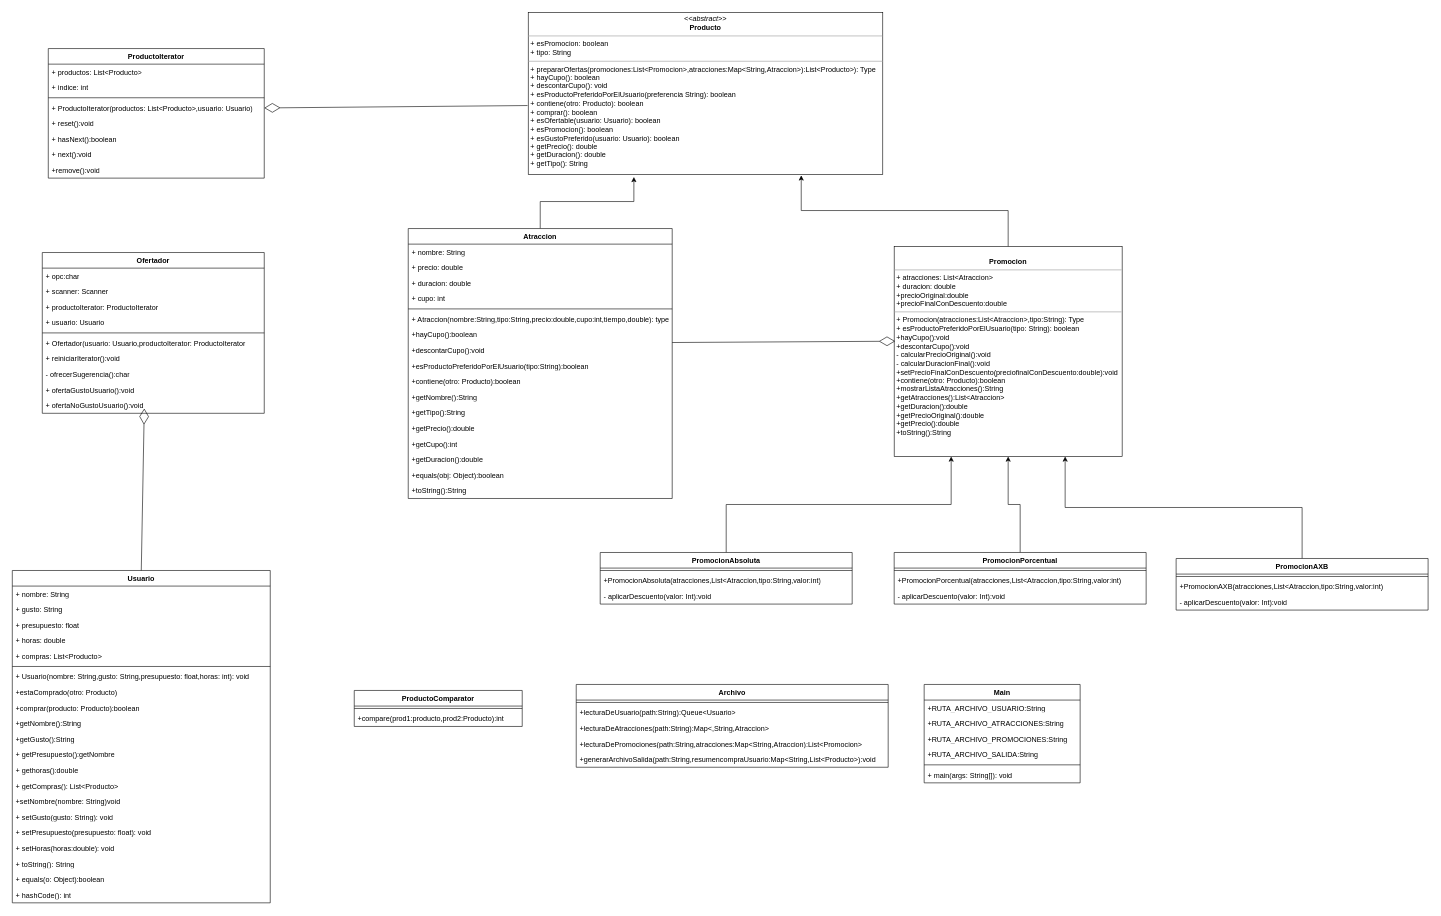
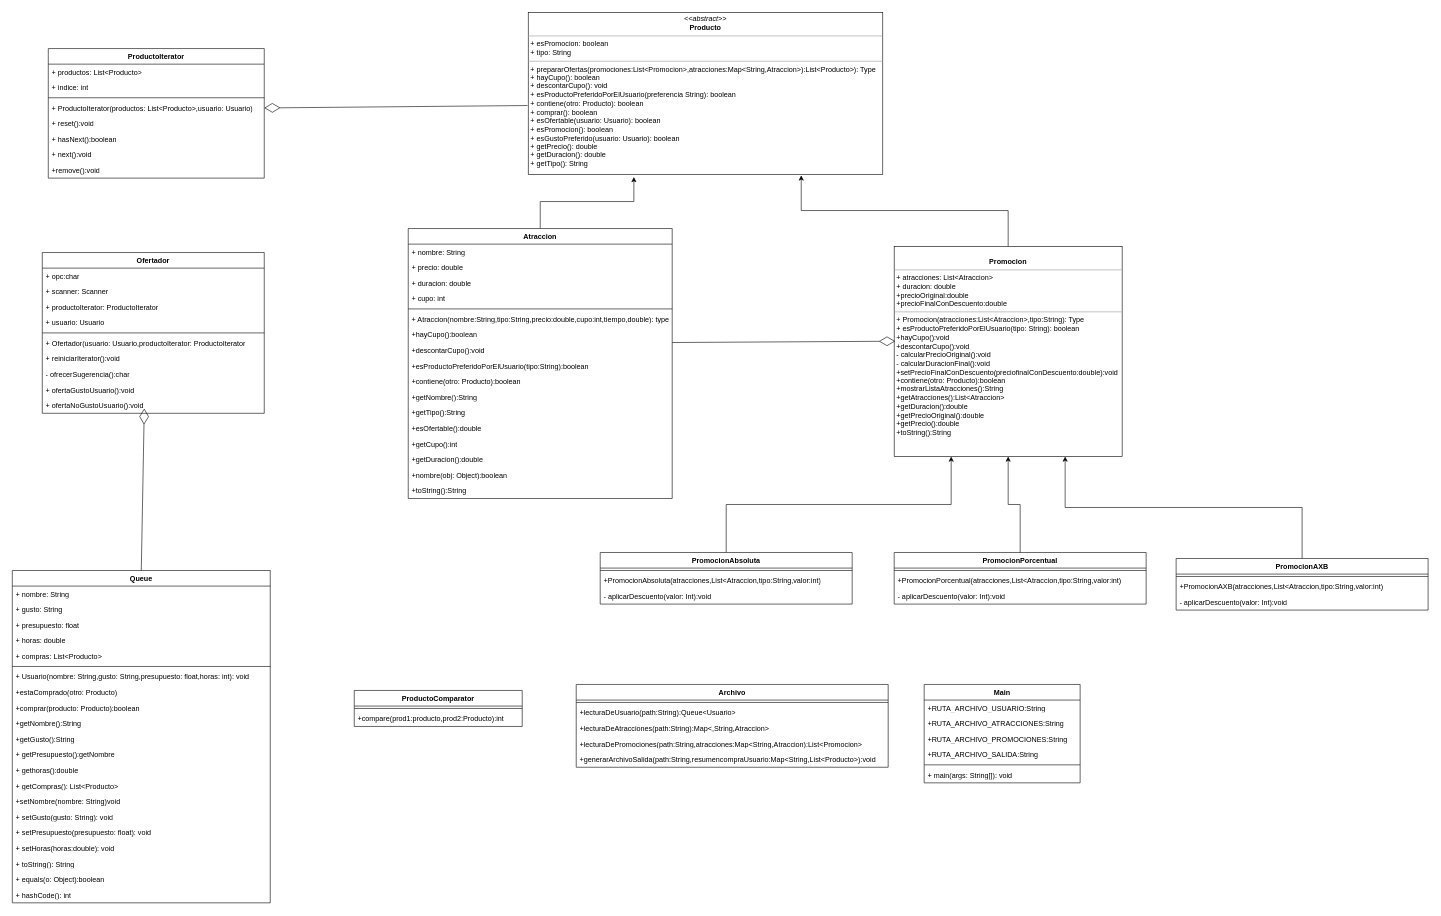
node "+getPrecio():double": label "+getPrecio():double" -> "+esOfertable():double"
node "+equals(obj: Object):boolean": label "+equals(obj: Object):boolean" -> "+nombre(obj: Object):boolean"
node "Usuario": label "Usuario" -> "Queue"
